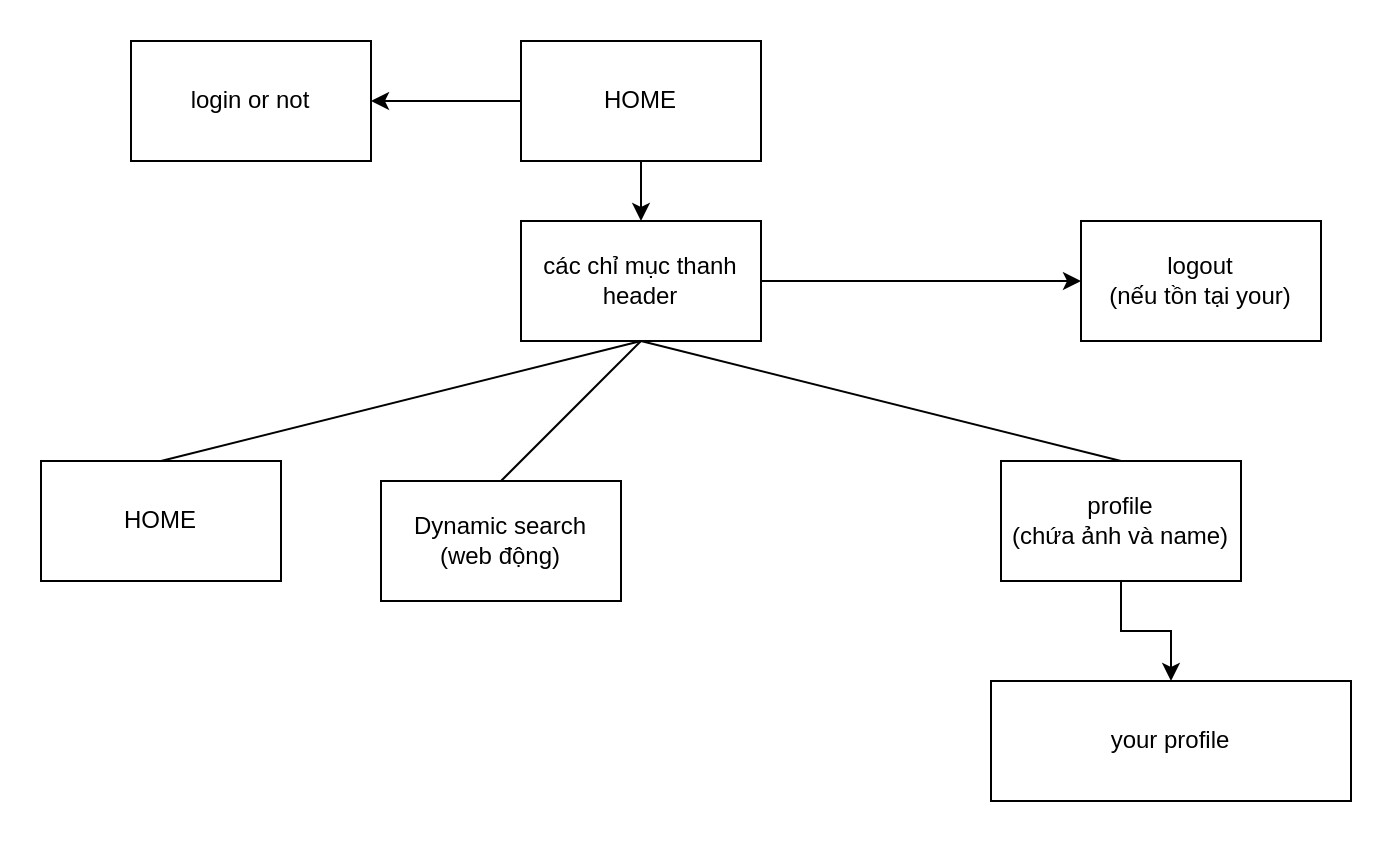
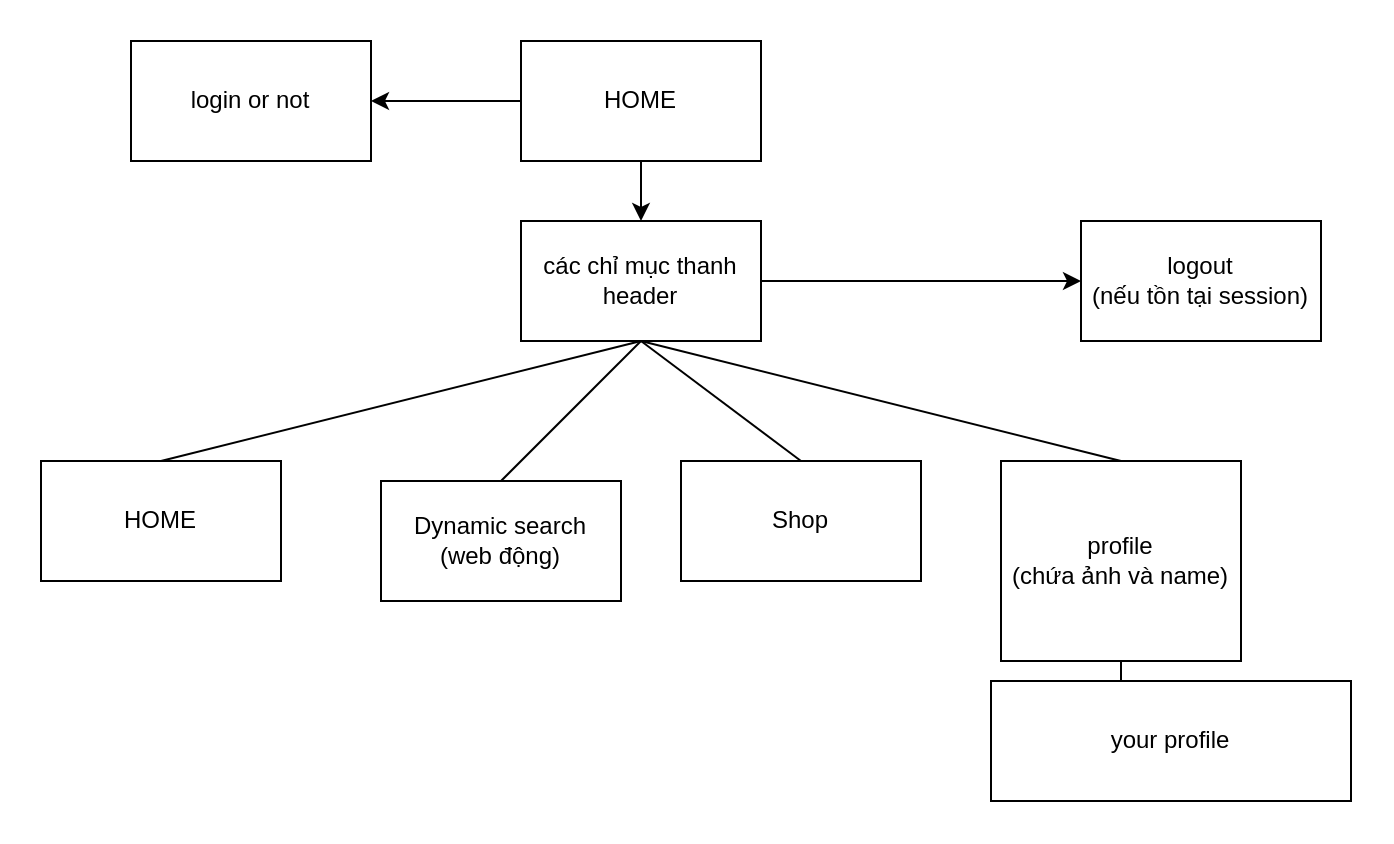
node "logout (nếu tồn tại your)": label "logout (nếu tồn tại your)" -> "logout (nếu tồn tại session)"
edge "các chỉ mục thanh header" -- "Shop": added
node "Shop": added
node "profile (chứa ảnh và name)": size 240x120 -> 240x200
